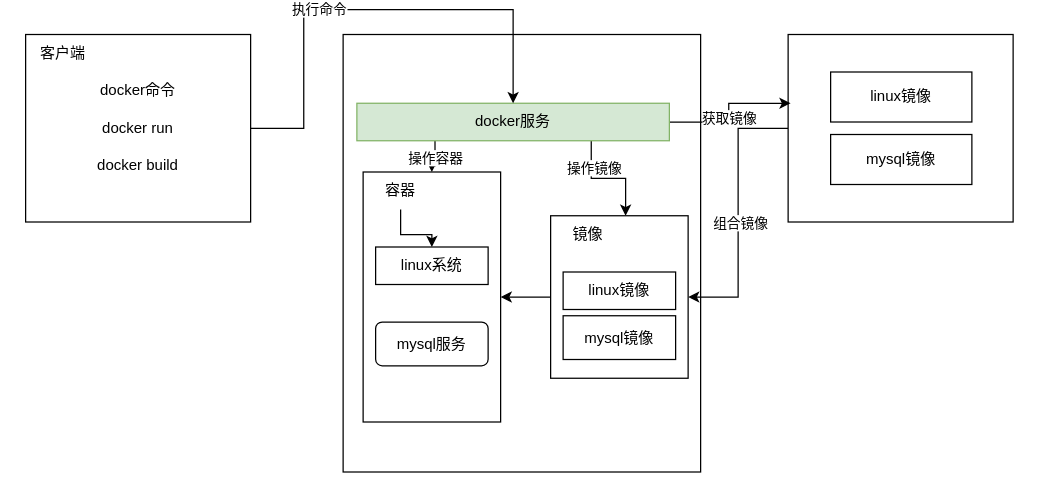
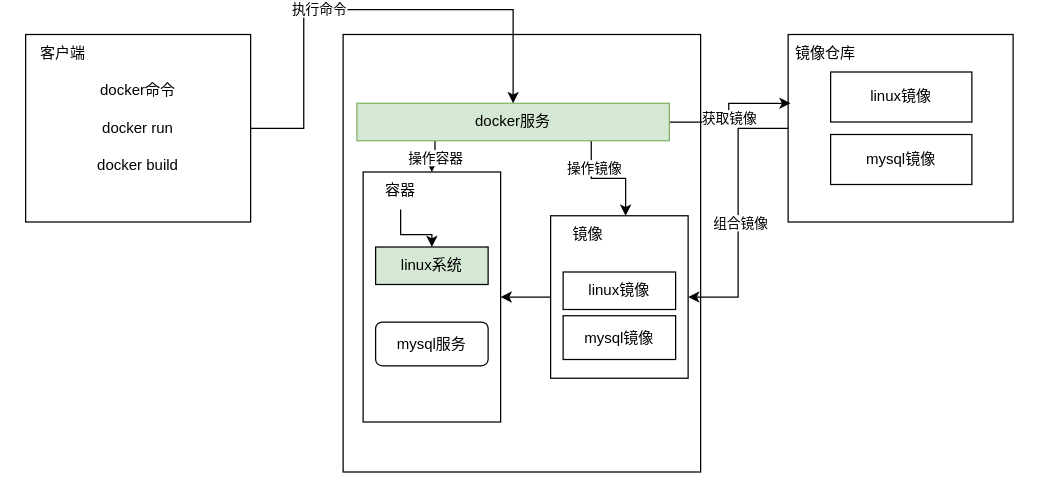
node "镜像仓库": added
node "linux系统": fillcolor #ffffff -> #d5e8d4
